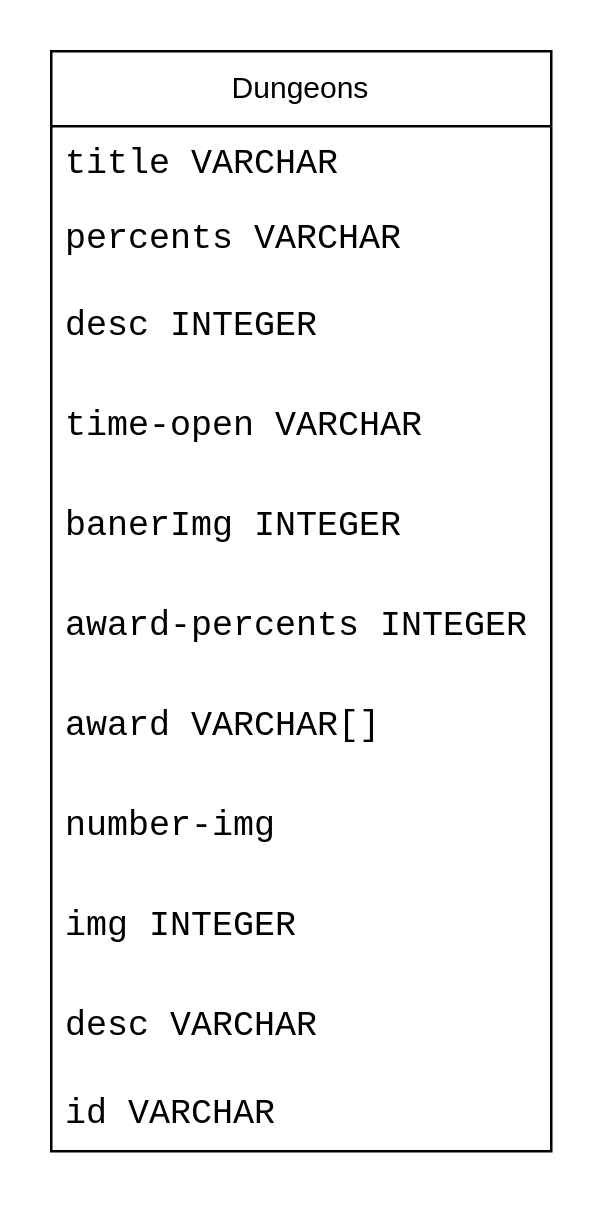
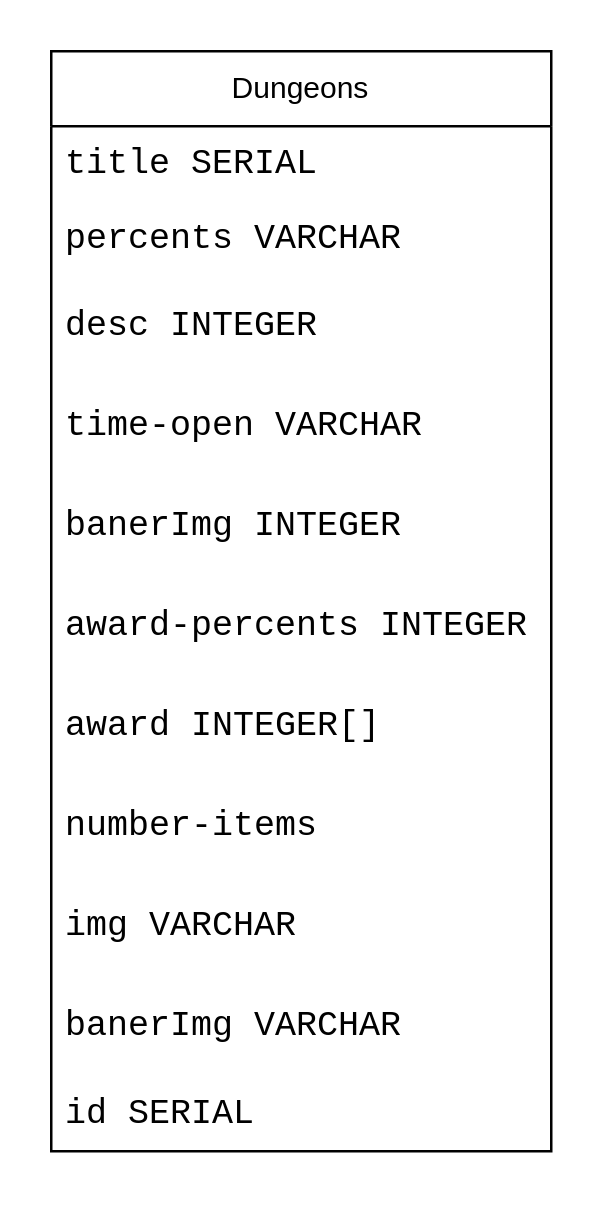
node "title VARCHAR": label "title VARCHAR" -> "title SERIAL"
node "award VARCHAR[]": label "award VARCHAR[]" -> "award INTEGER[]"
node "number-img": label "number-img" -> "number-items"
node "img INTEGER": label "img INTEGER" -> "img VARCHAR"
node "desc VARCHAR": label "desc VARCHAR" -> "banerImg VARCHAR"
node "id VARCHAR": label "id VARCHAR" -> "id SERIAL"
